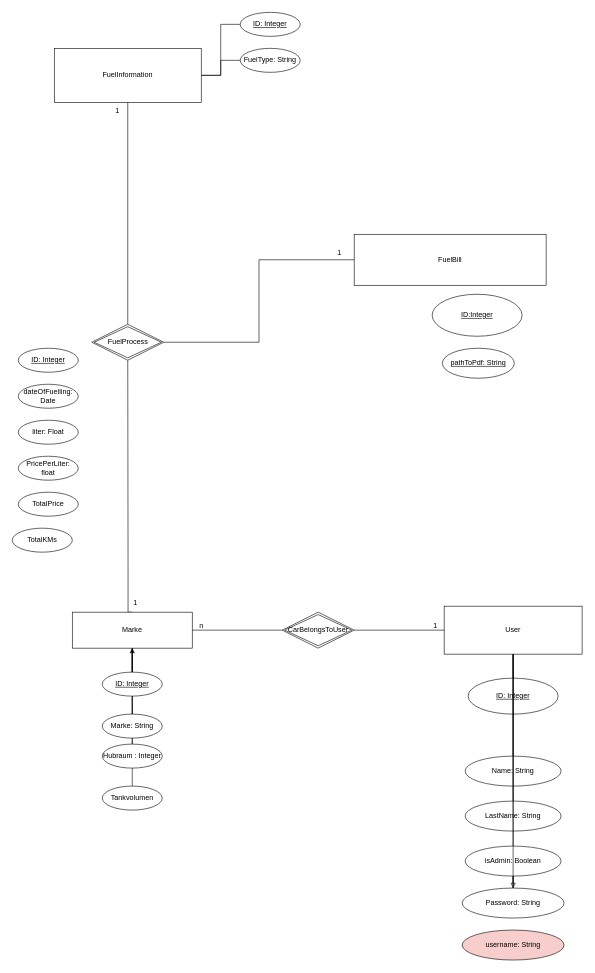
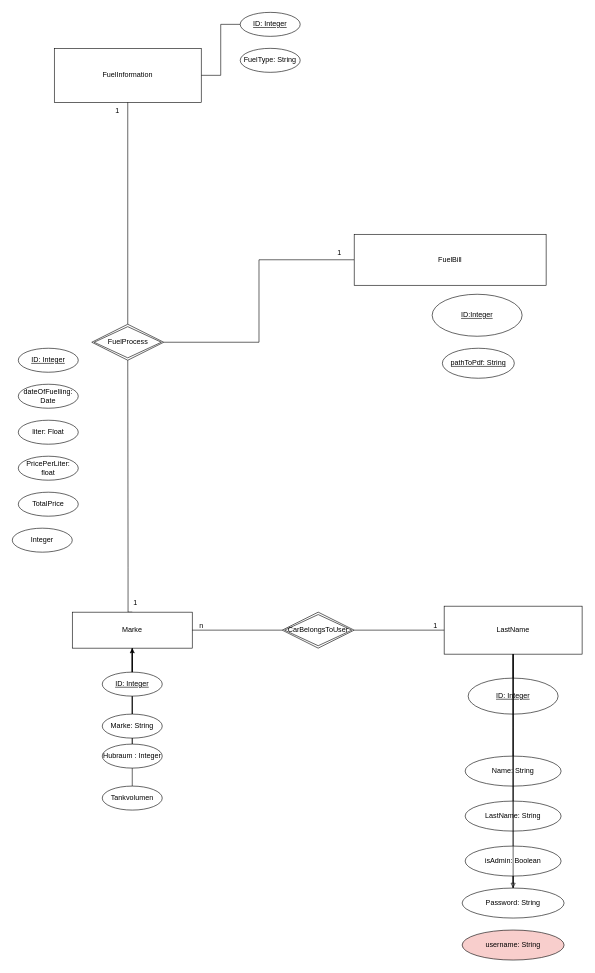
edge "FuelType: String" -- "FuelInformation": removed
node "TotalKMs": label "TotalKMs" -> "Integer"
node "User": label "User" -> "LastName"
